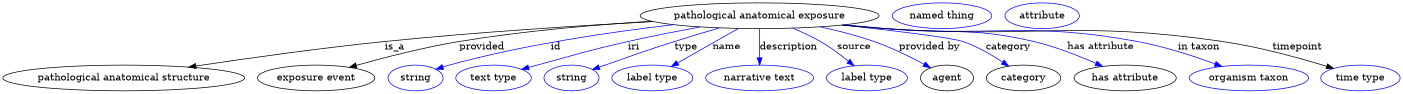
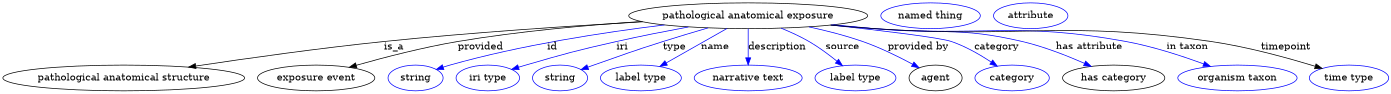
node "text type": label "text type" -> "iri type"
node "category": color black -> blue
node "has attribute": label "has attribute" -> "has category"
